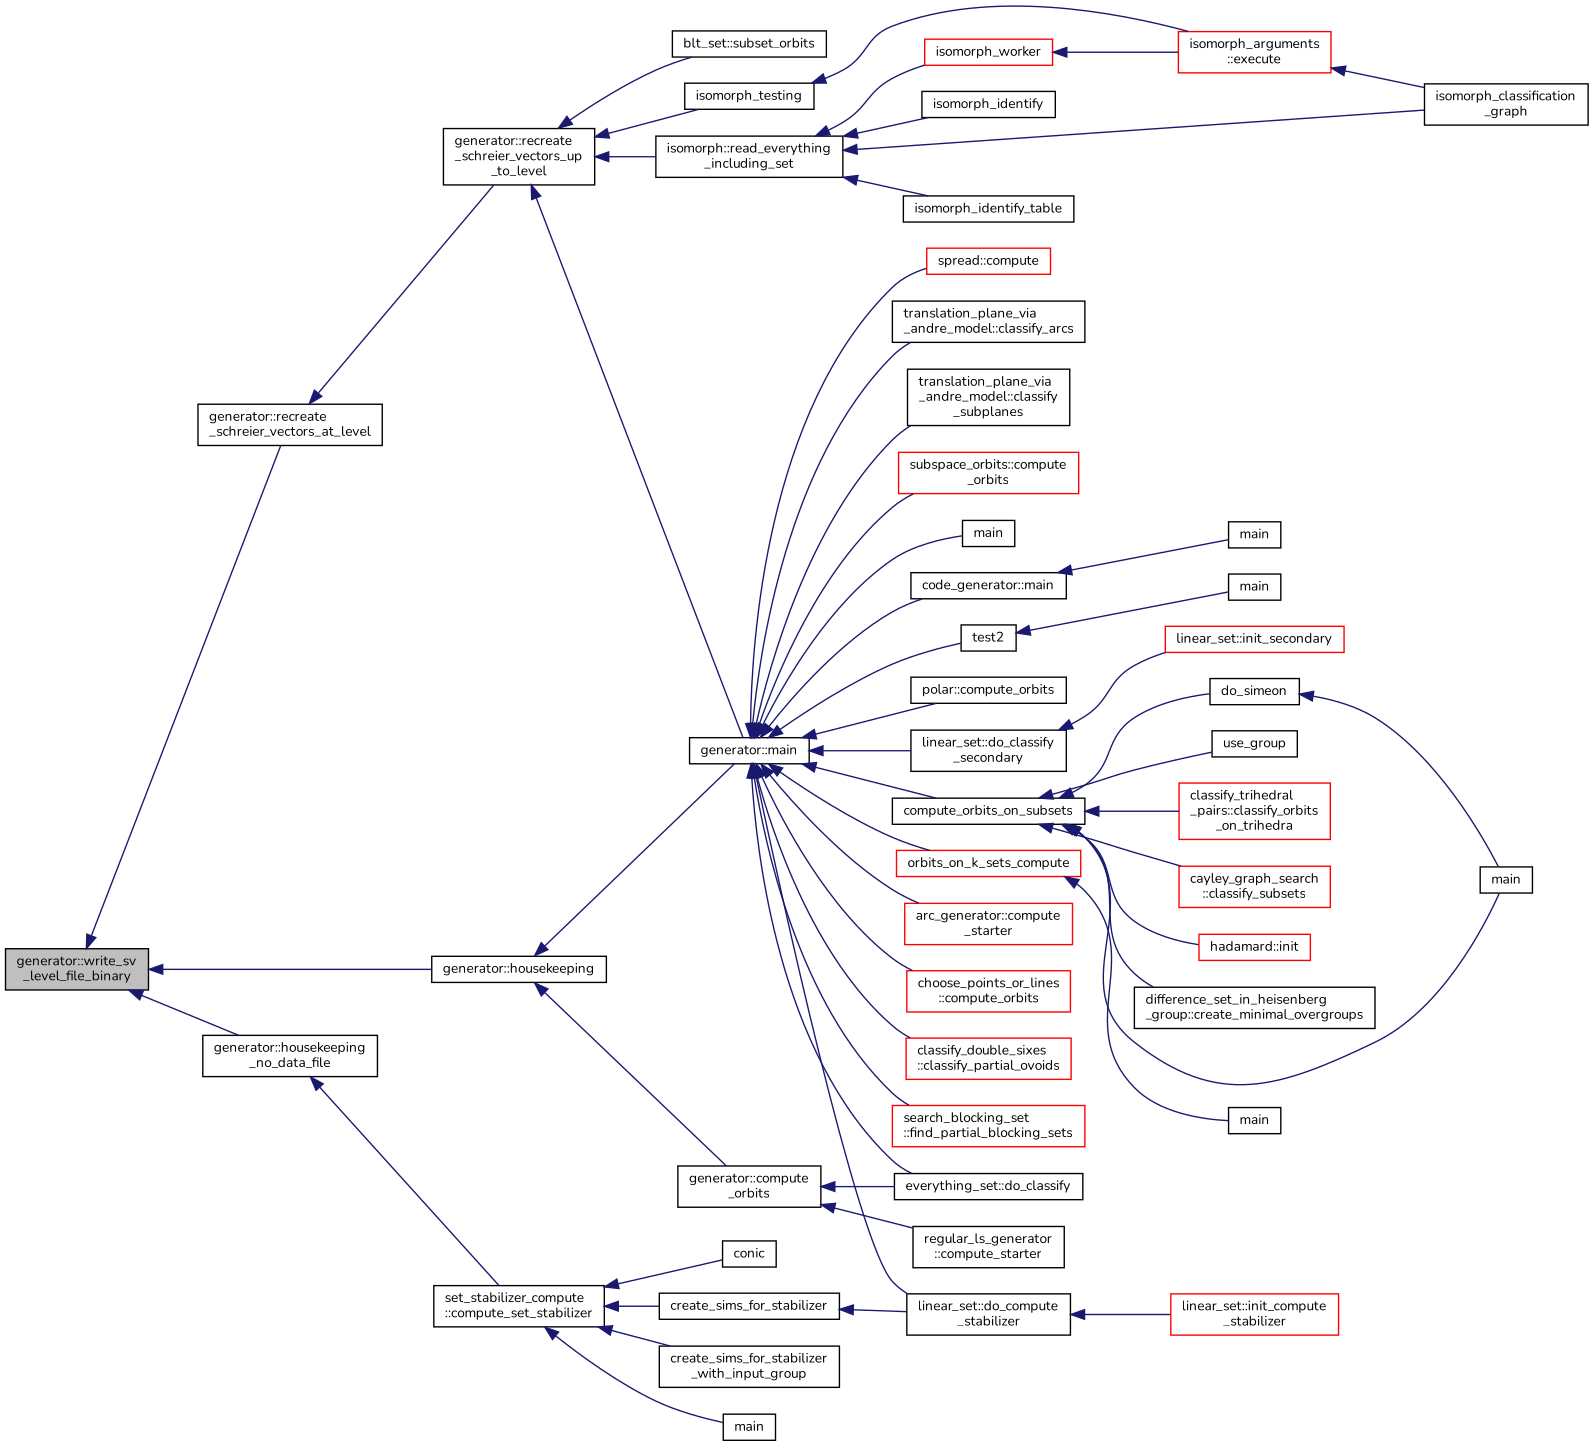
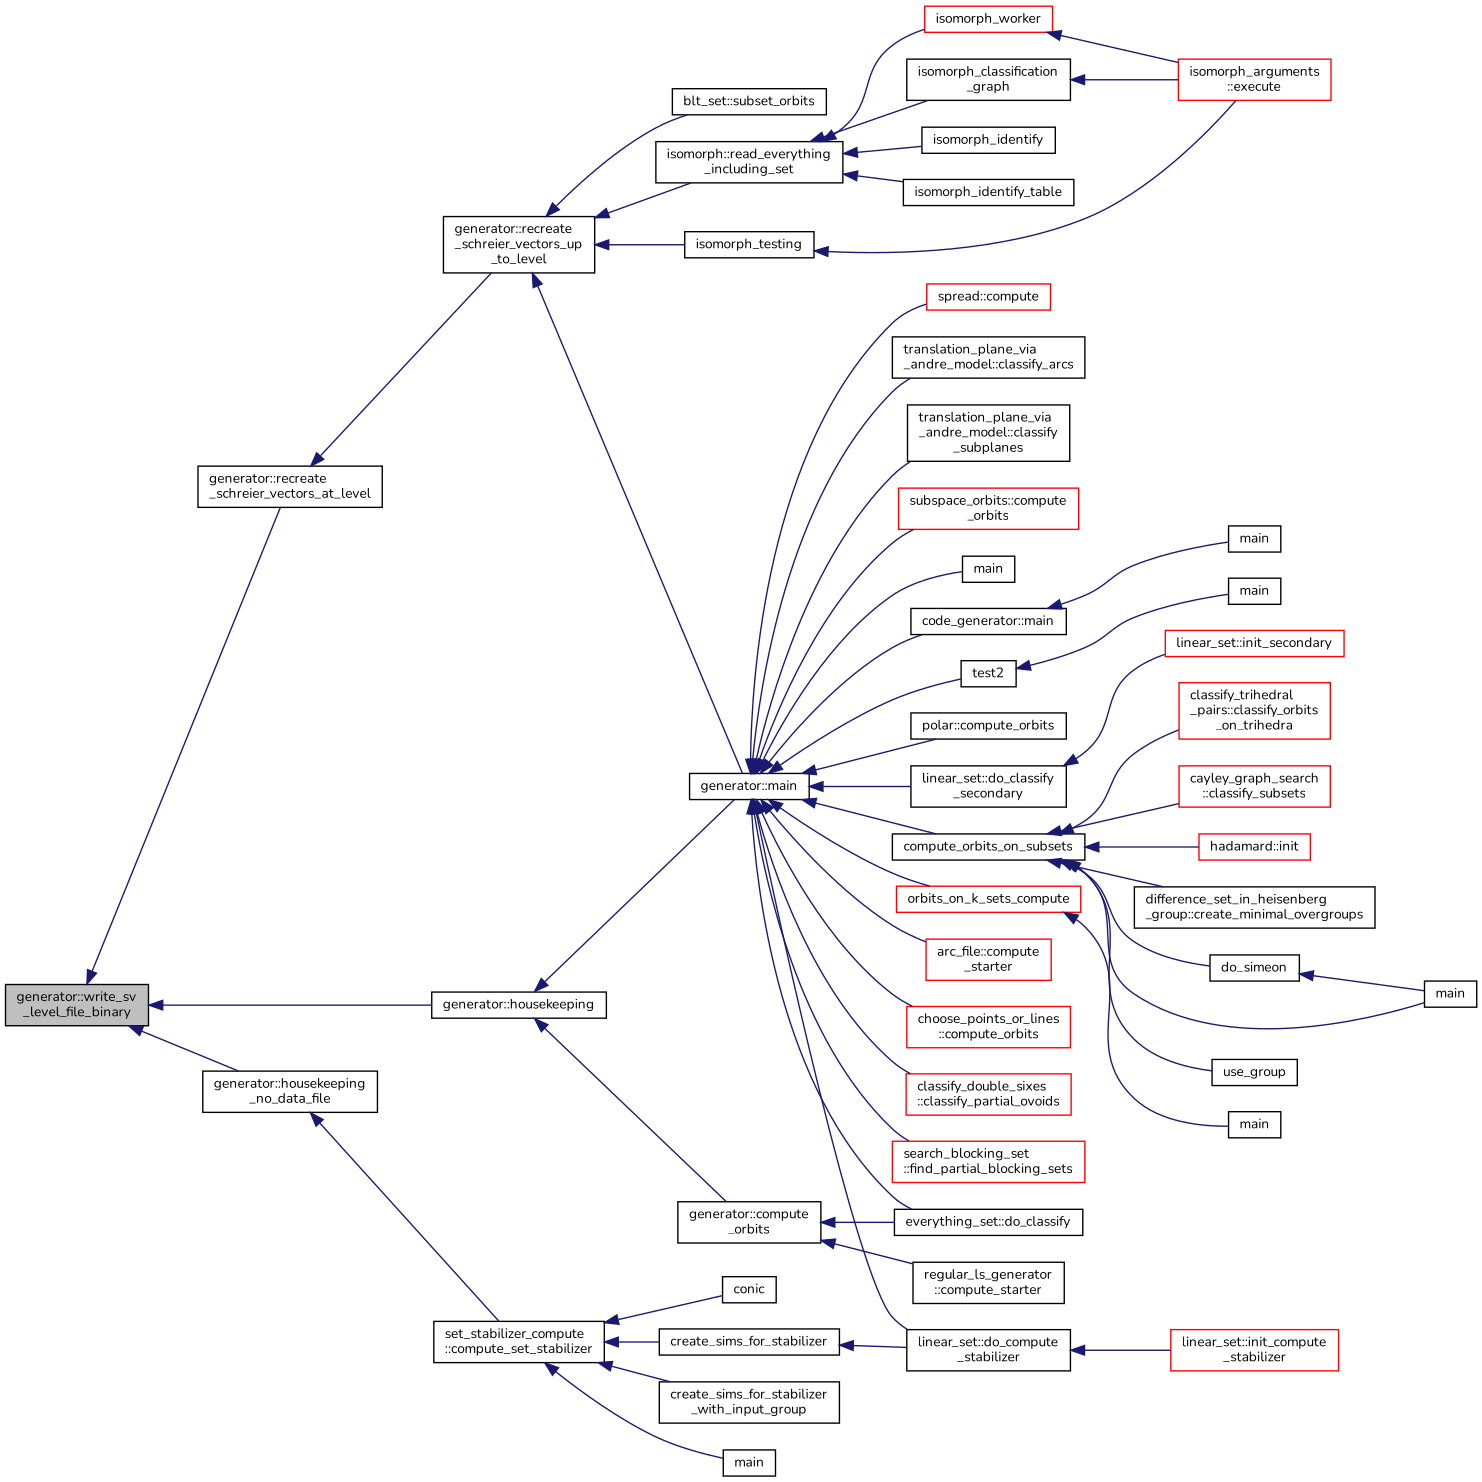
edge "isomorph_classification _graph" -> "isomorph_arguments ::execute": reversed
node "arc_generator::compute _starter": label "arc_generator::compute _starter" -> "arc_file::compute _starter"
